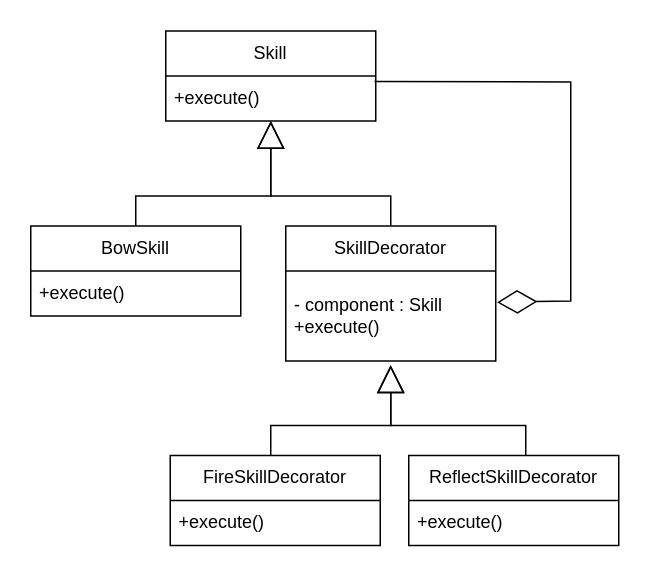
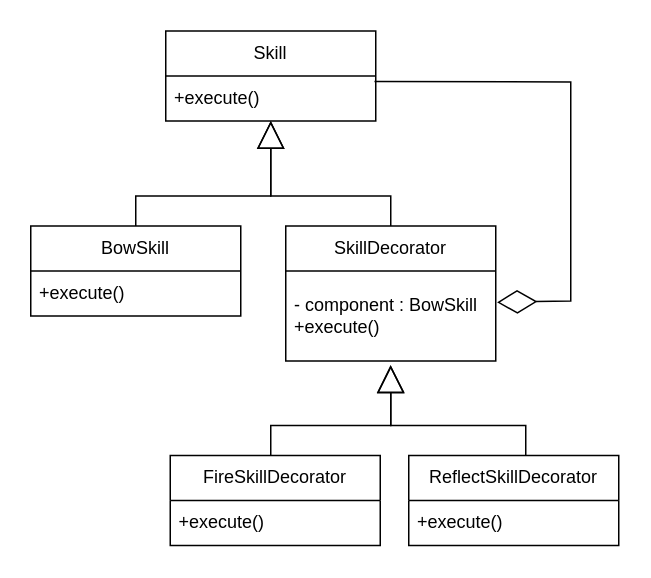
node "- component : Skill +execute()": label "- component : Skill +execute()" -> "- component : BowSkill +execute()"
